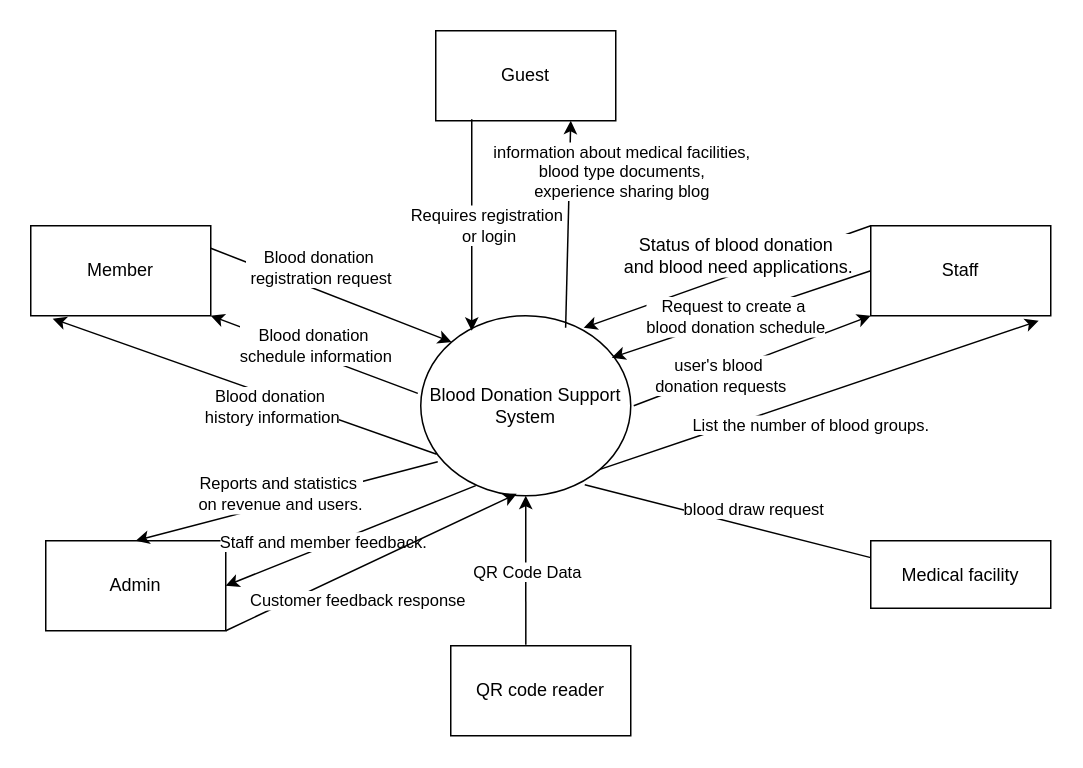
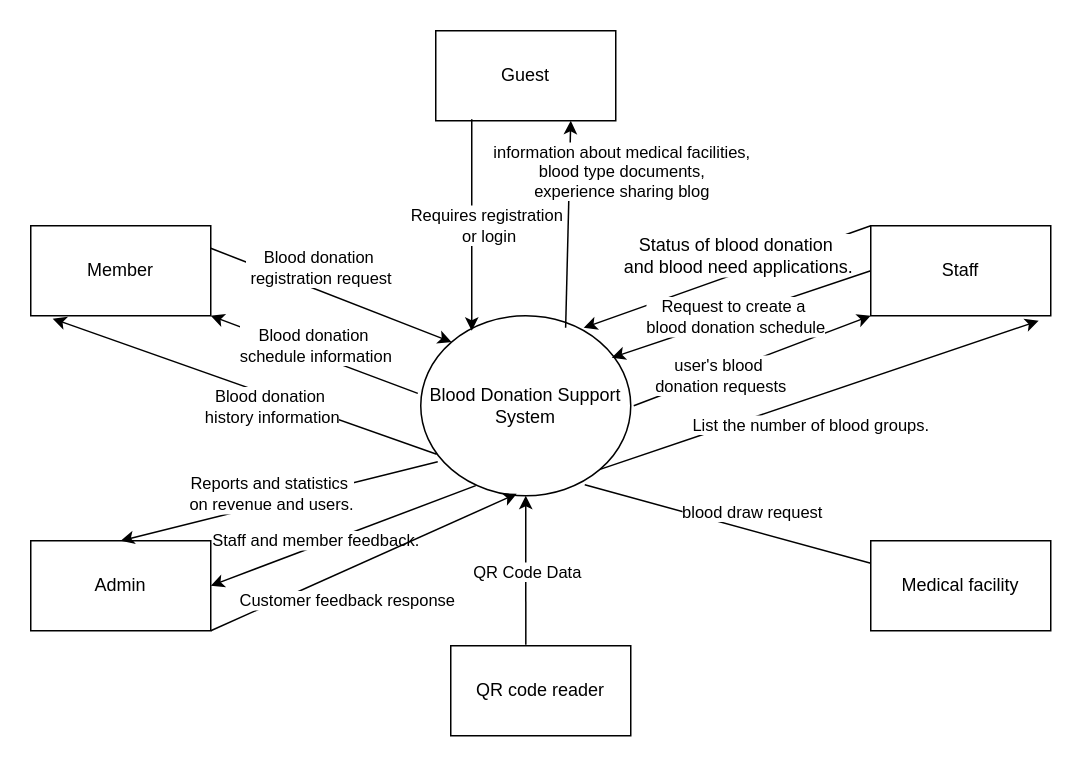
node "Medical facility": size 180x68 -> 180x90
node "Admin": moved (136, 586) -> (121, 586)
